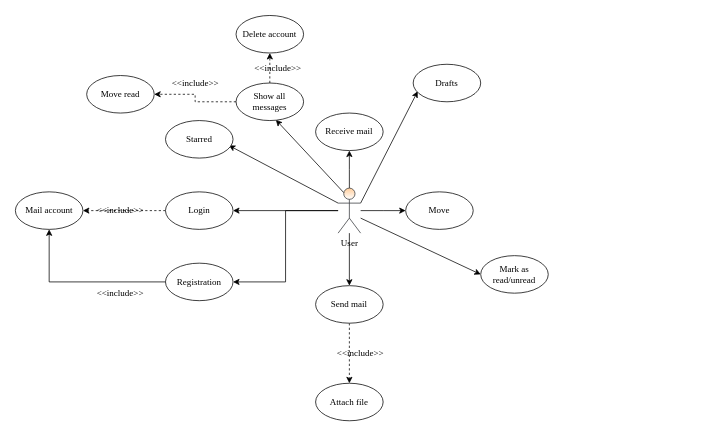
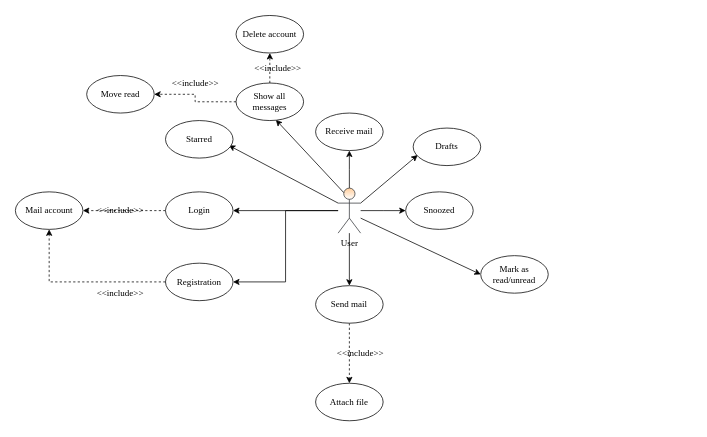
node "Drafts": moved (447, 83) -> (447, 147)
node "Move": label "Move" -> "Snoozed"
edge "Registration" -> "Mail account": style solid -> dashed
